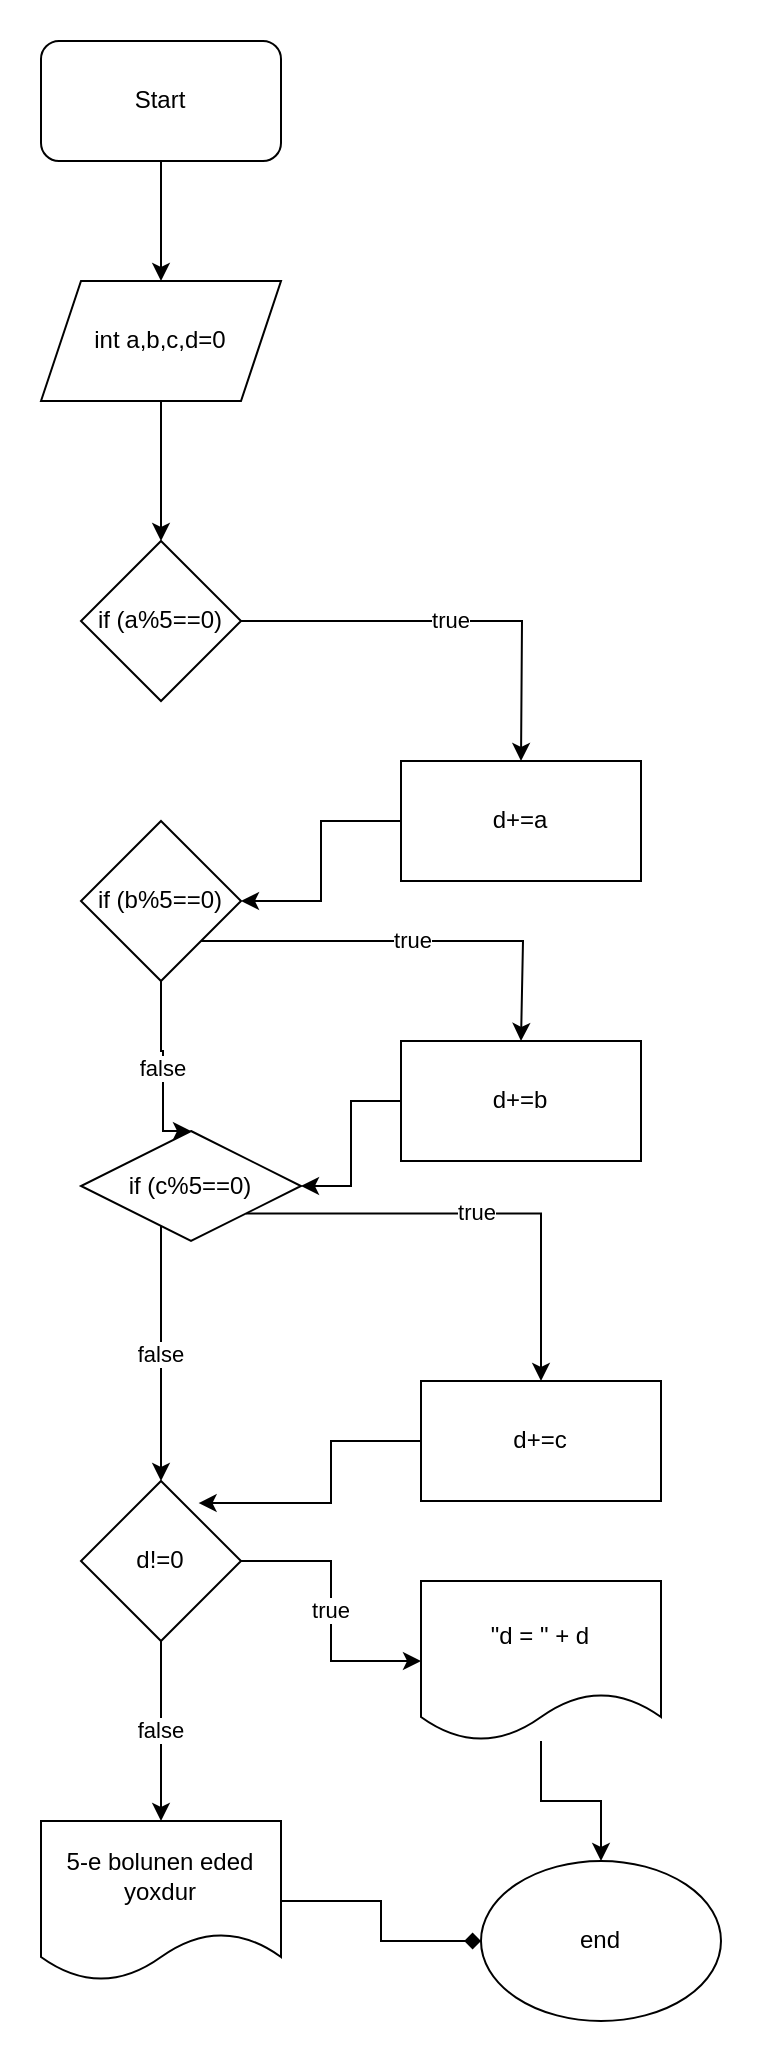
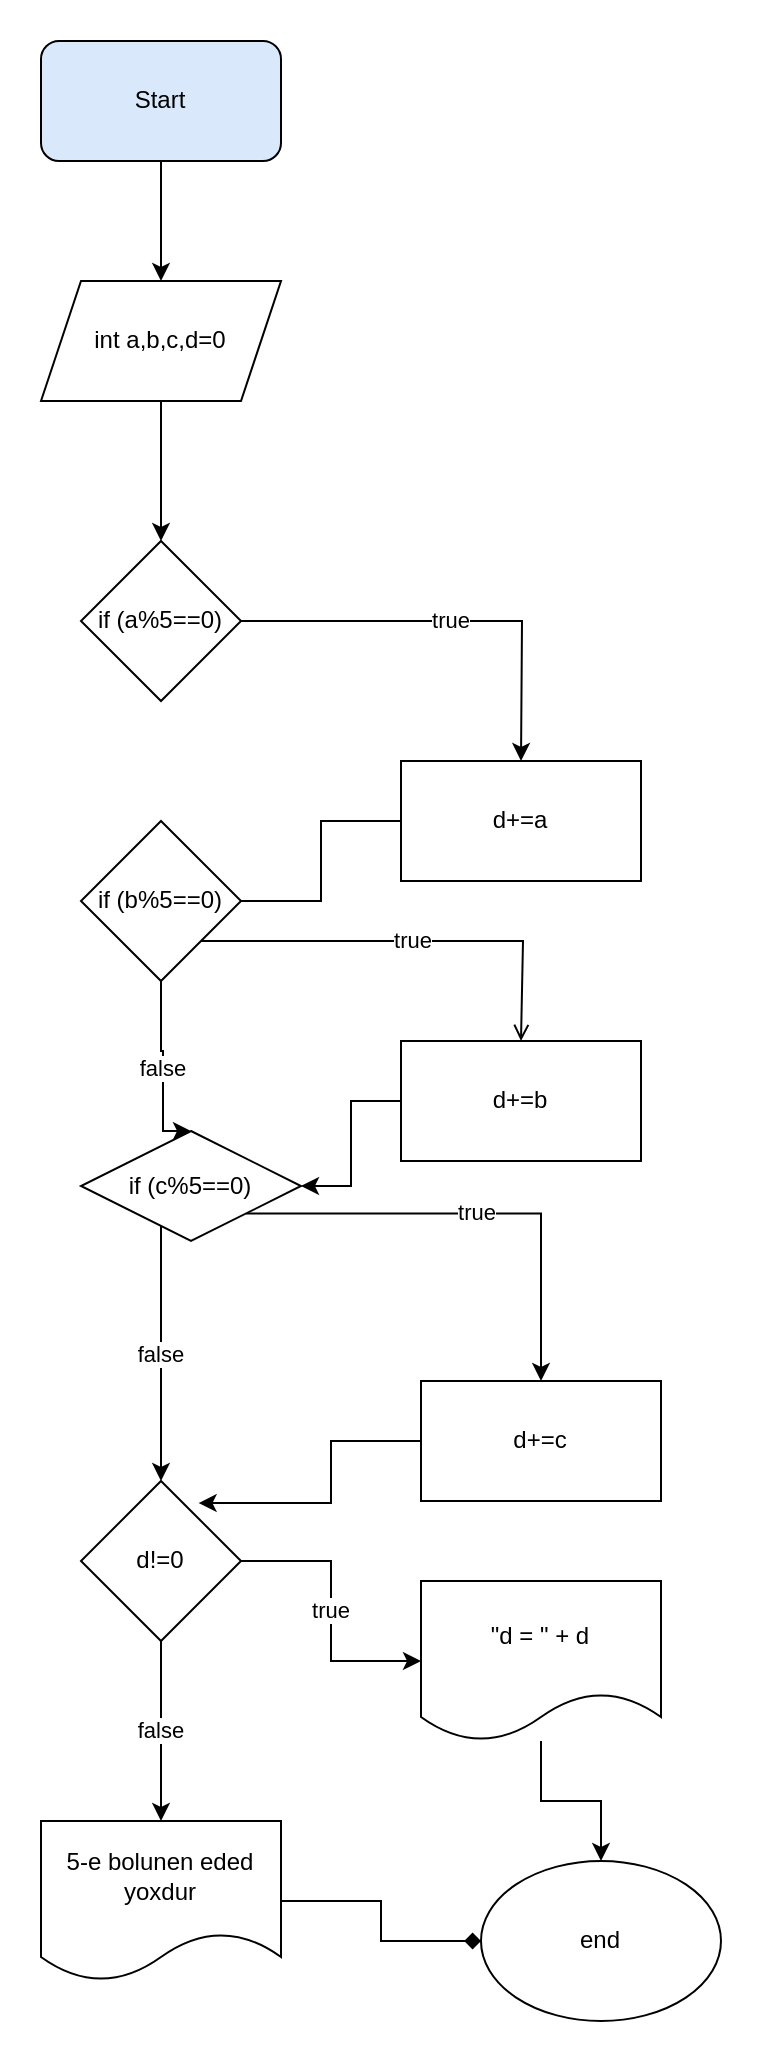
node "Start": fillcolor #ffffff -> #dae8fc
edge "d+=a" -> "if (b%5==0)": arrowhead classic -> none
edge "if (b%5==0)" -> "d+=b": arrowhead classic -> open
